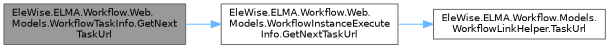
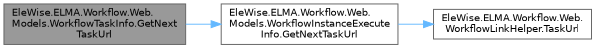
node "EleWise.ELMA.Workflow.Models. WorkflowLinkHelper.TaskUrl": label "EleWise.ELMA.Workflow.Models. WorkflowLinkHelper.TaskUrl" -> "EleWise.ELMA.Workflow.Web. WorkflowLinkHelper.TaskUrl"
